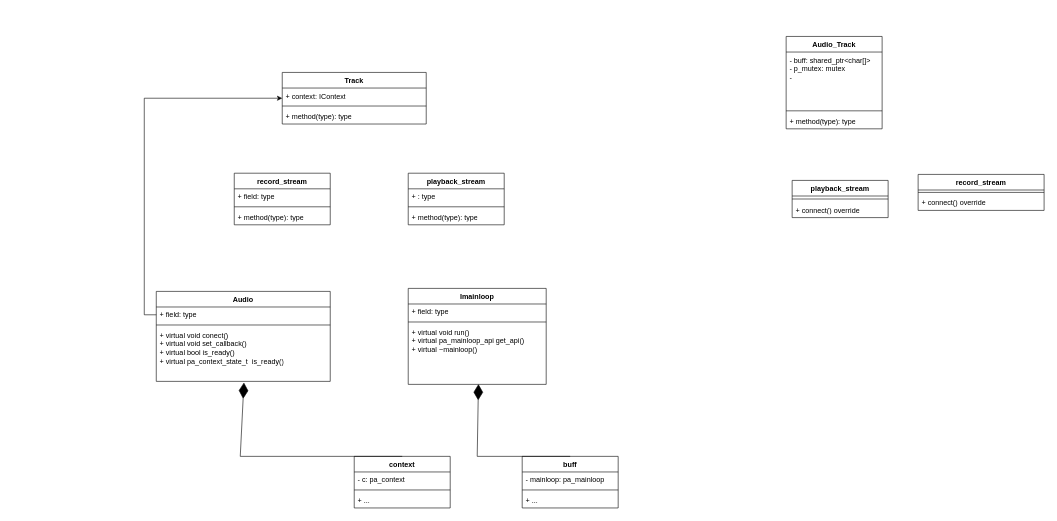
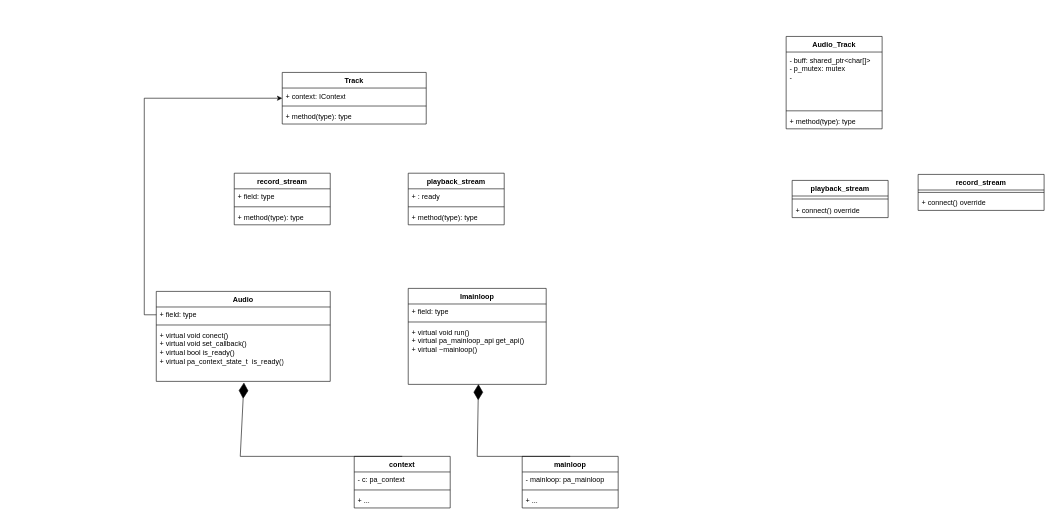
node "+ : type": label "+ : type" -> "+ : ready"
node "buff": label "buff" -> "mainloop"
